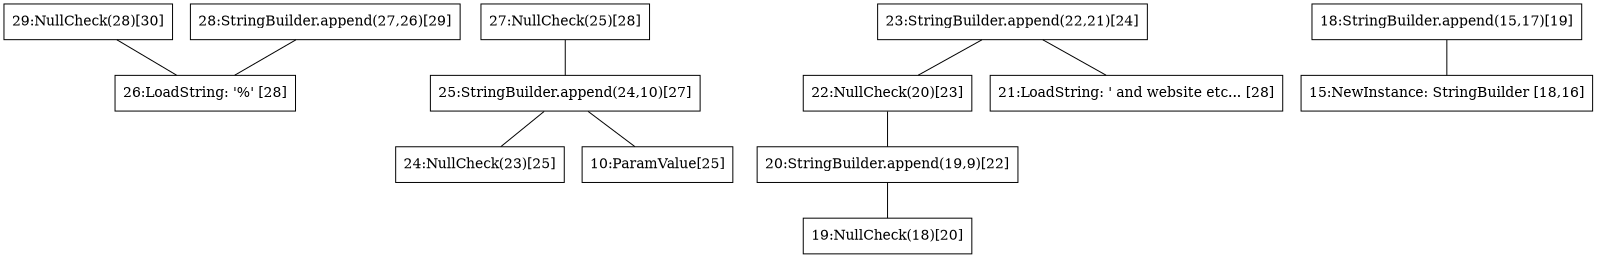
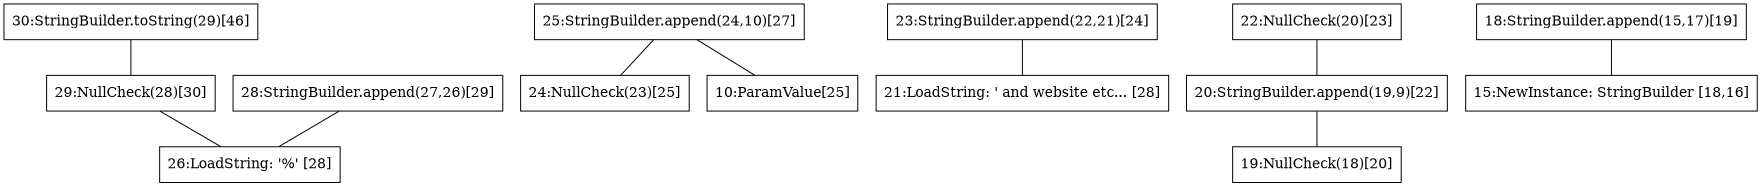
node "30:StringBuilder.toString(29)[46]": added
node "27:NullCheck(25)[28]": removed
edge "23:StringBuilder.append(22,21)[24]" -- "22:NullCheck(20)[23]": removed
